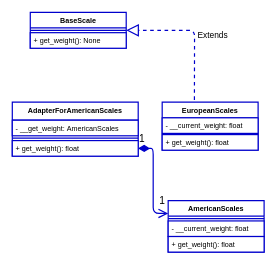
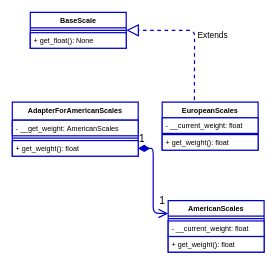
node "+ get_weight(): None": label "+ get_weight(): None" -> "+ get_float(): None"
